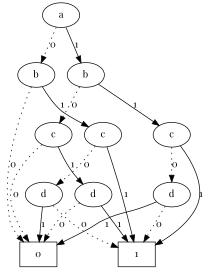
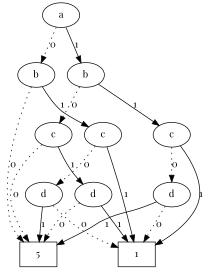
node "0": label "0" -> "5"
